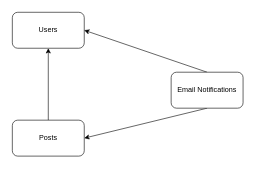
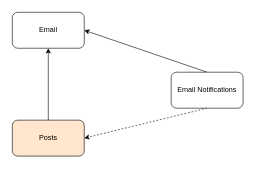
node "Users": label "Users" -> "Email"
edge "Email Notifications" -> "Posts": style solid -> dashed
node "Posts": fillcolor #ffffff -> #ffe6cc
